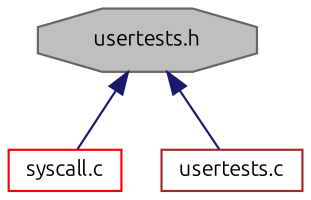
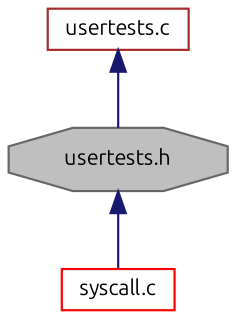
edge "usertests.c" -> "usertests.h": reversed
